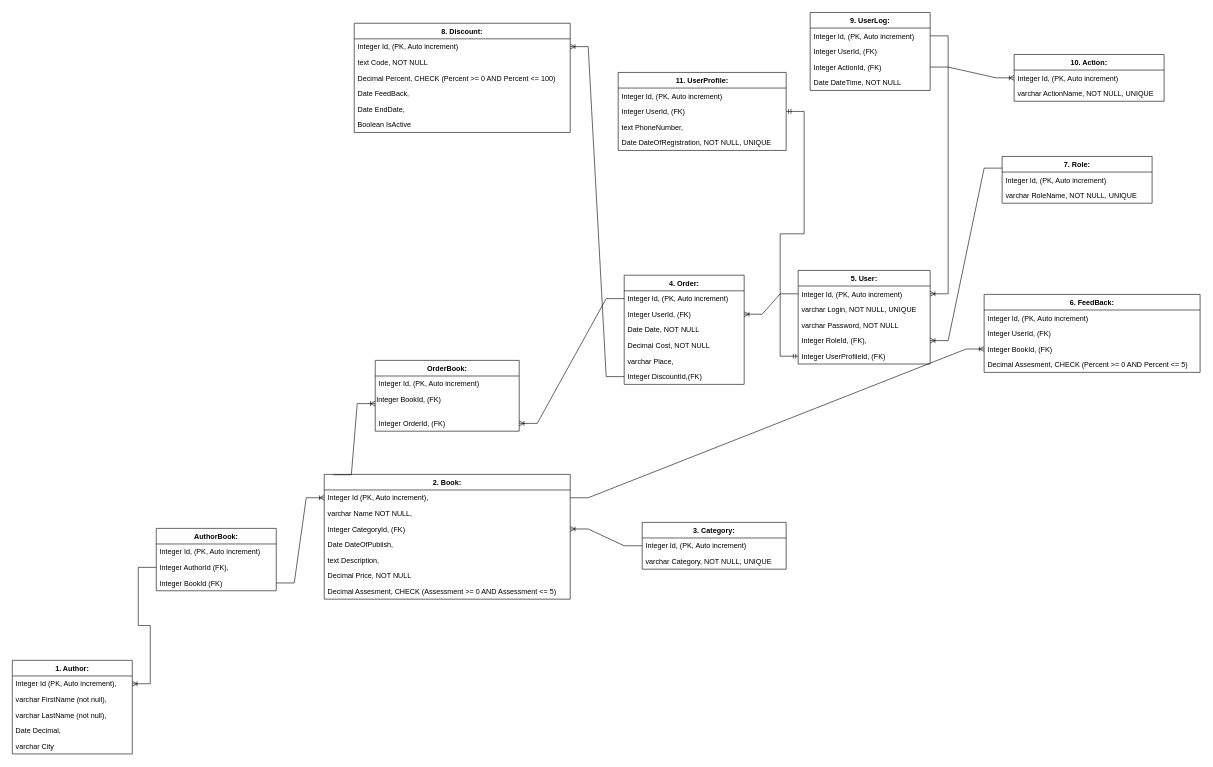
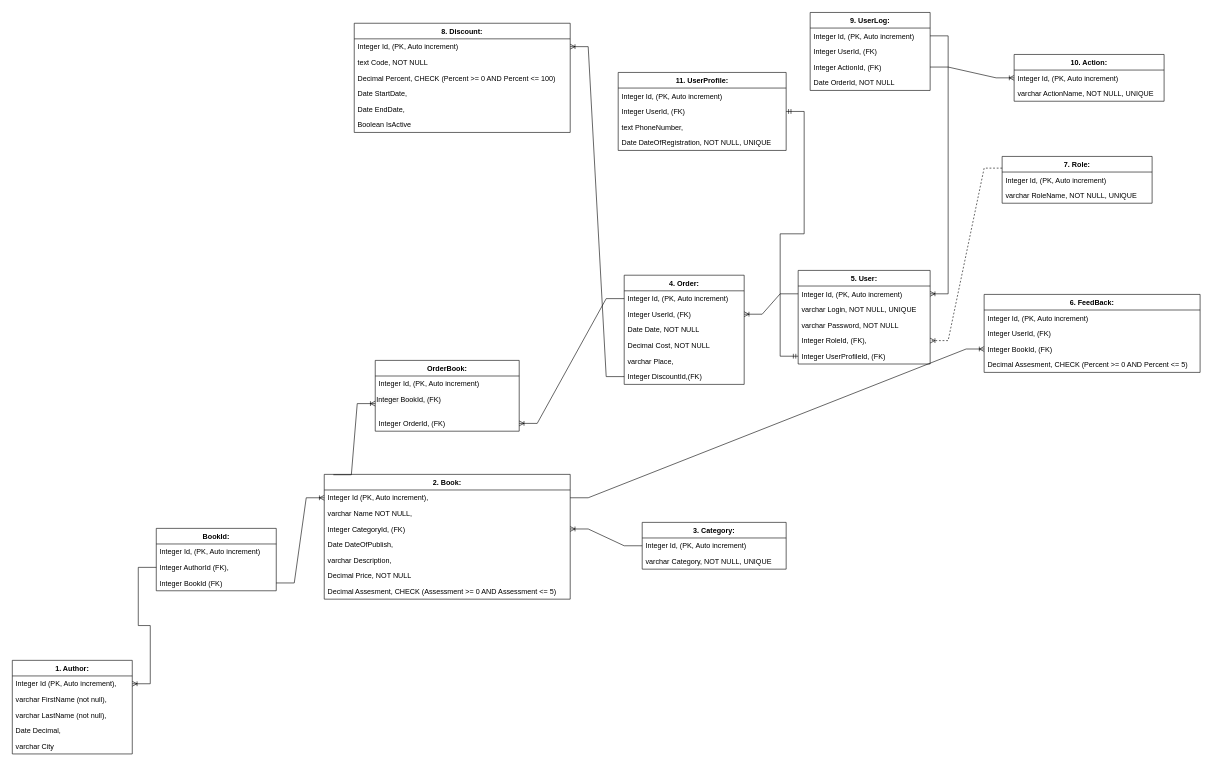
node "Date DateTime, NOT NULL": label "Date DateTime, NOT NULL" -> "Date OrderId, NOT NULL"
node "Date FeedBack,": label "Date FeedBack," -> "Date StartDate,"
edge "7. Role:" -> "Integer RoleId, (FK),": style solid -> dashed
node "AuthorBook:": label "AuthorBook:" -> "BookId:"
node "text Description,": label "text Description," -> "varchar Description,"
